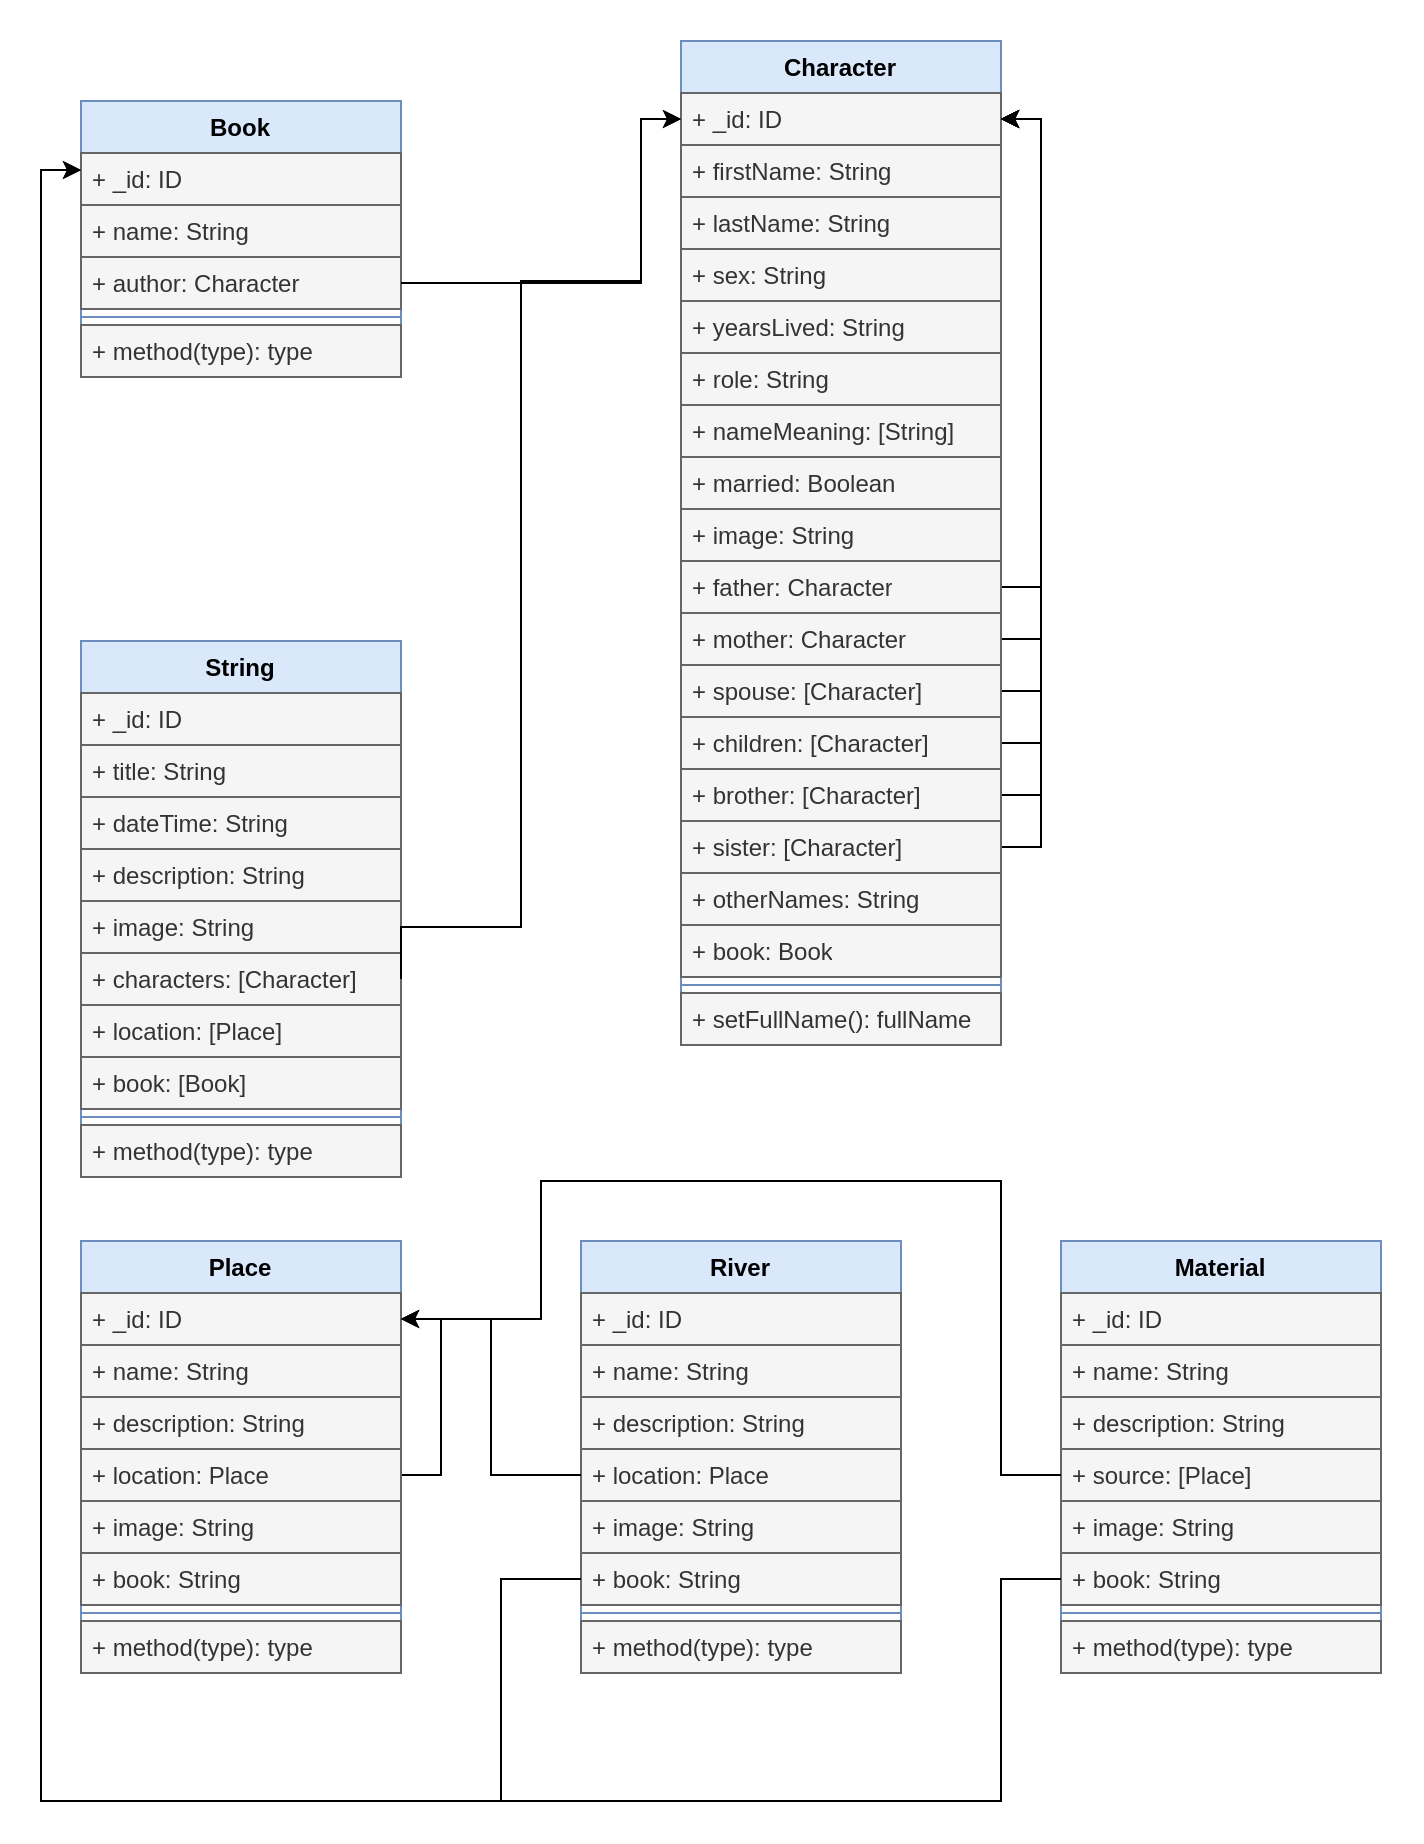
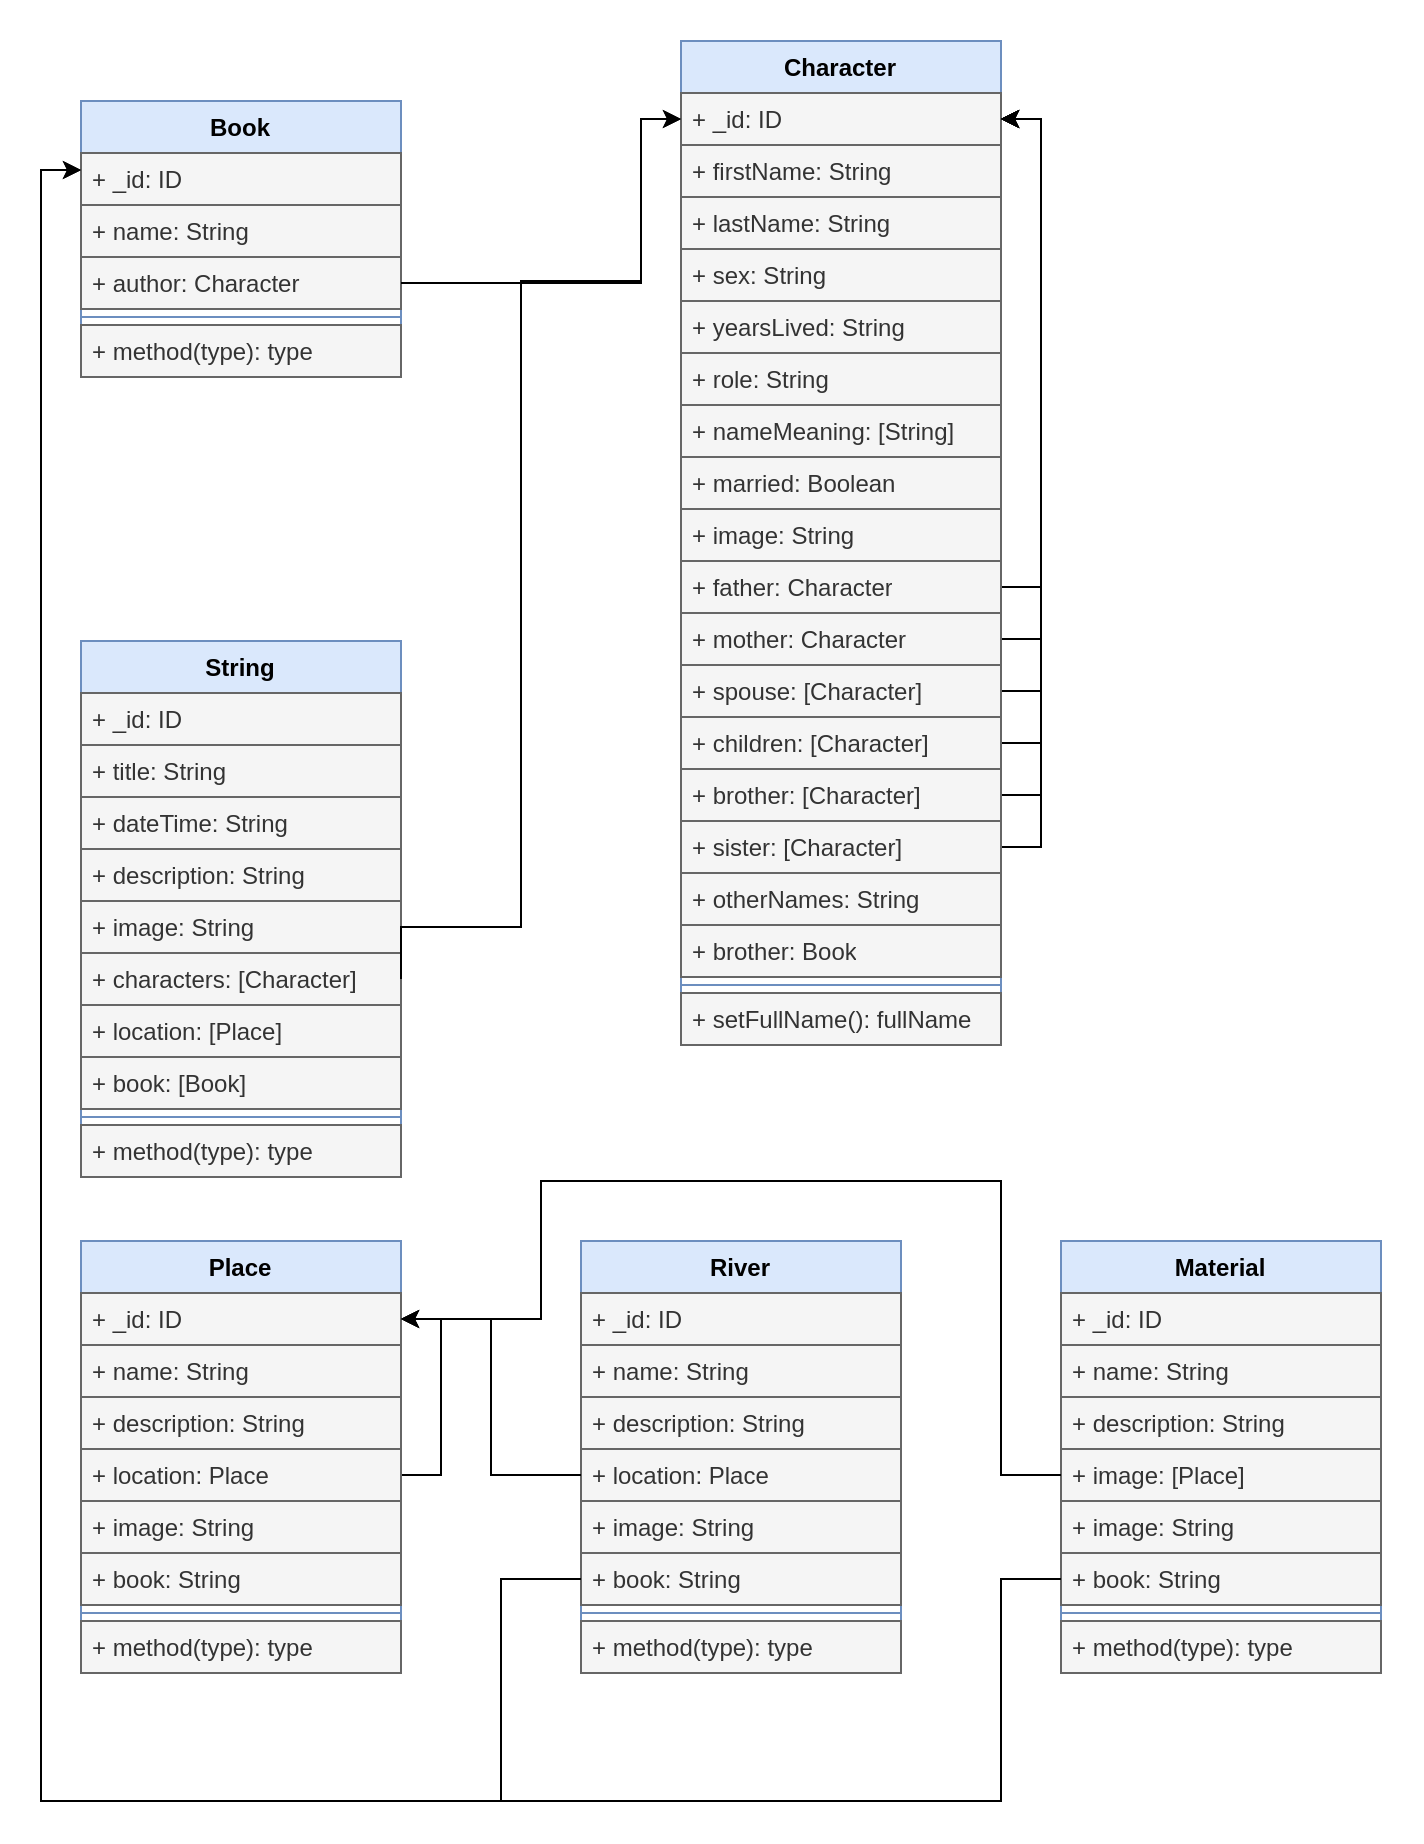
node "+ book: Book": label "+ book: Book" -> "+ brother: Book"
node "+ source: [Place]": label "+ source: [Place]" -> "+ image: [Place]"
